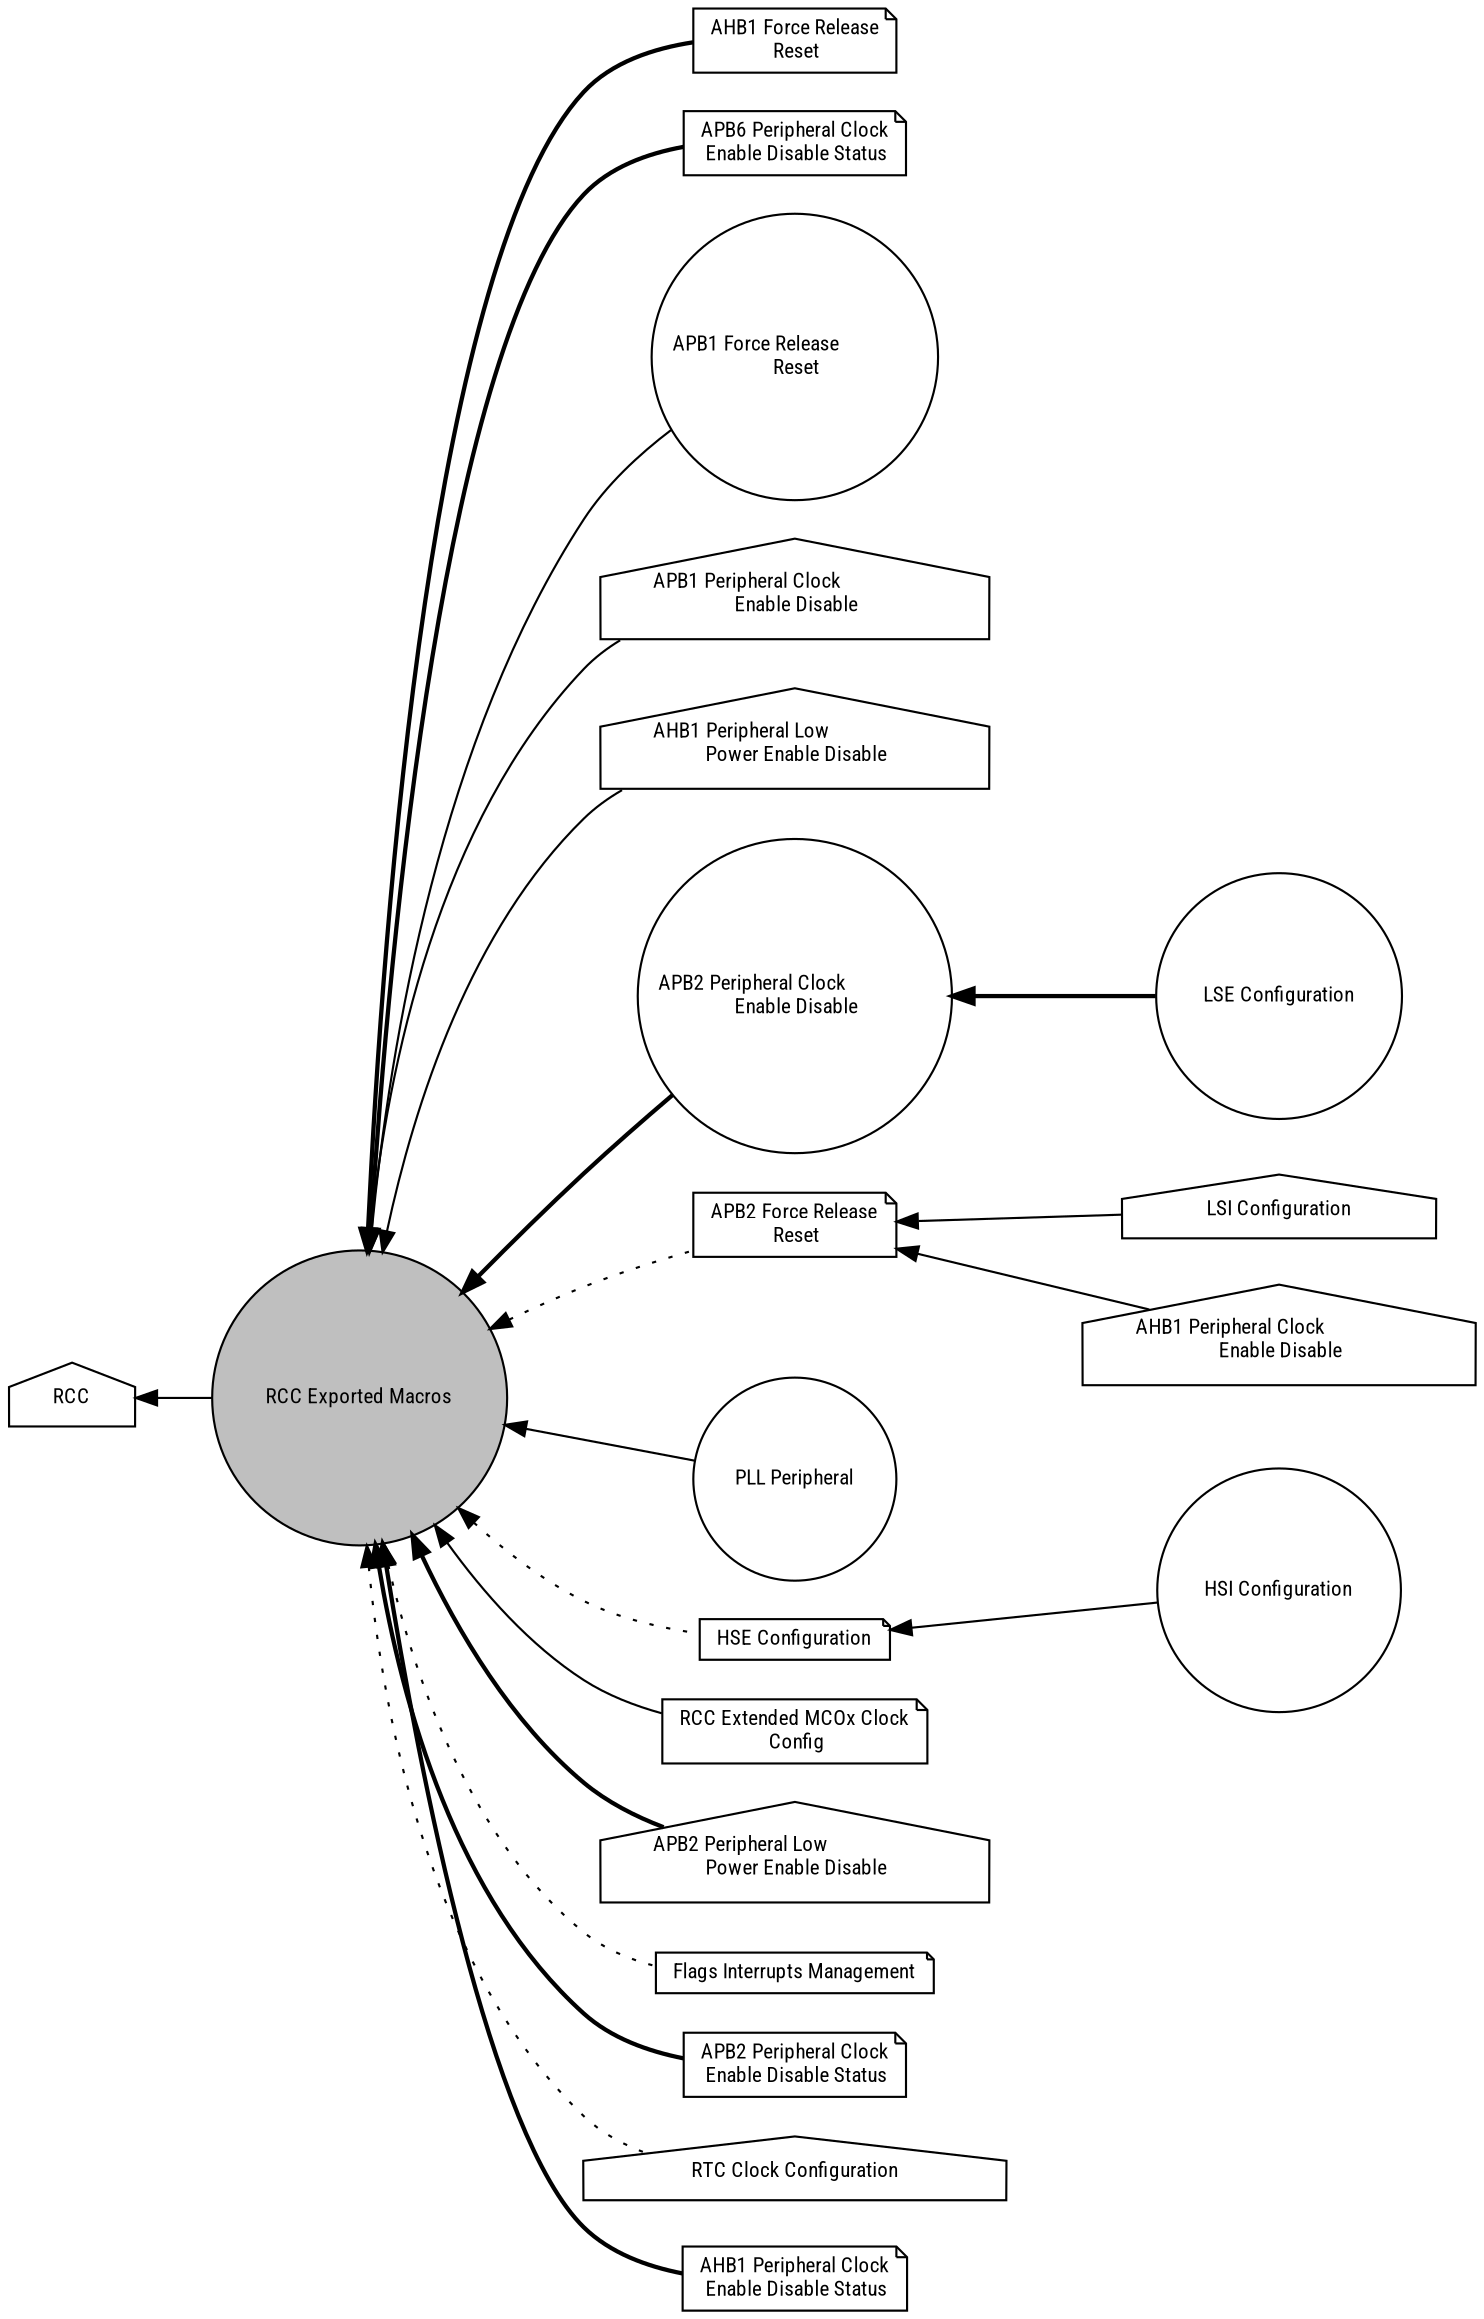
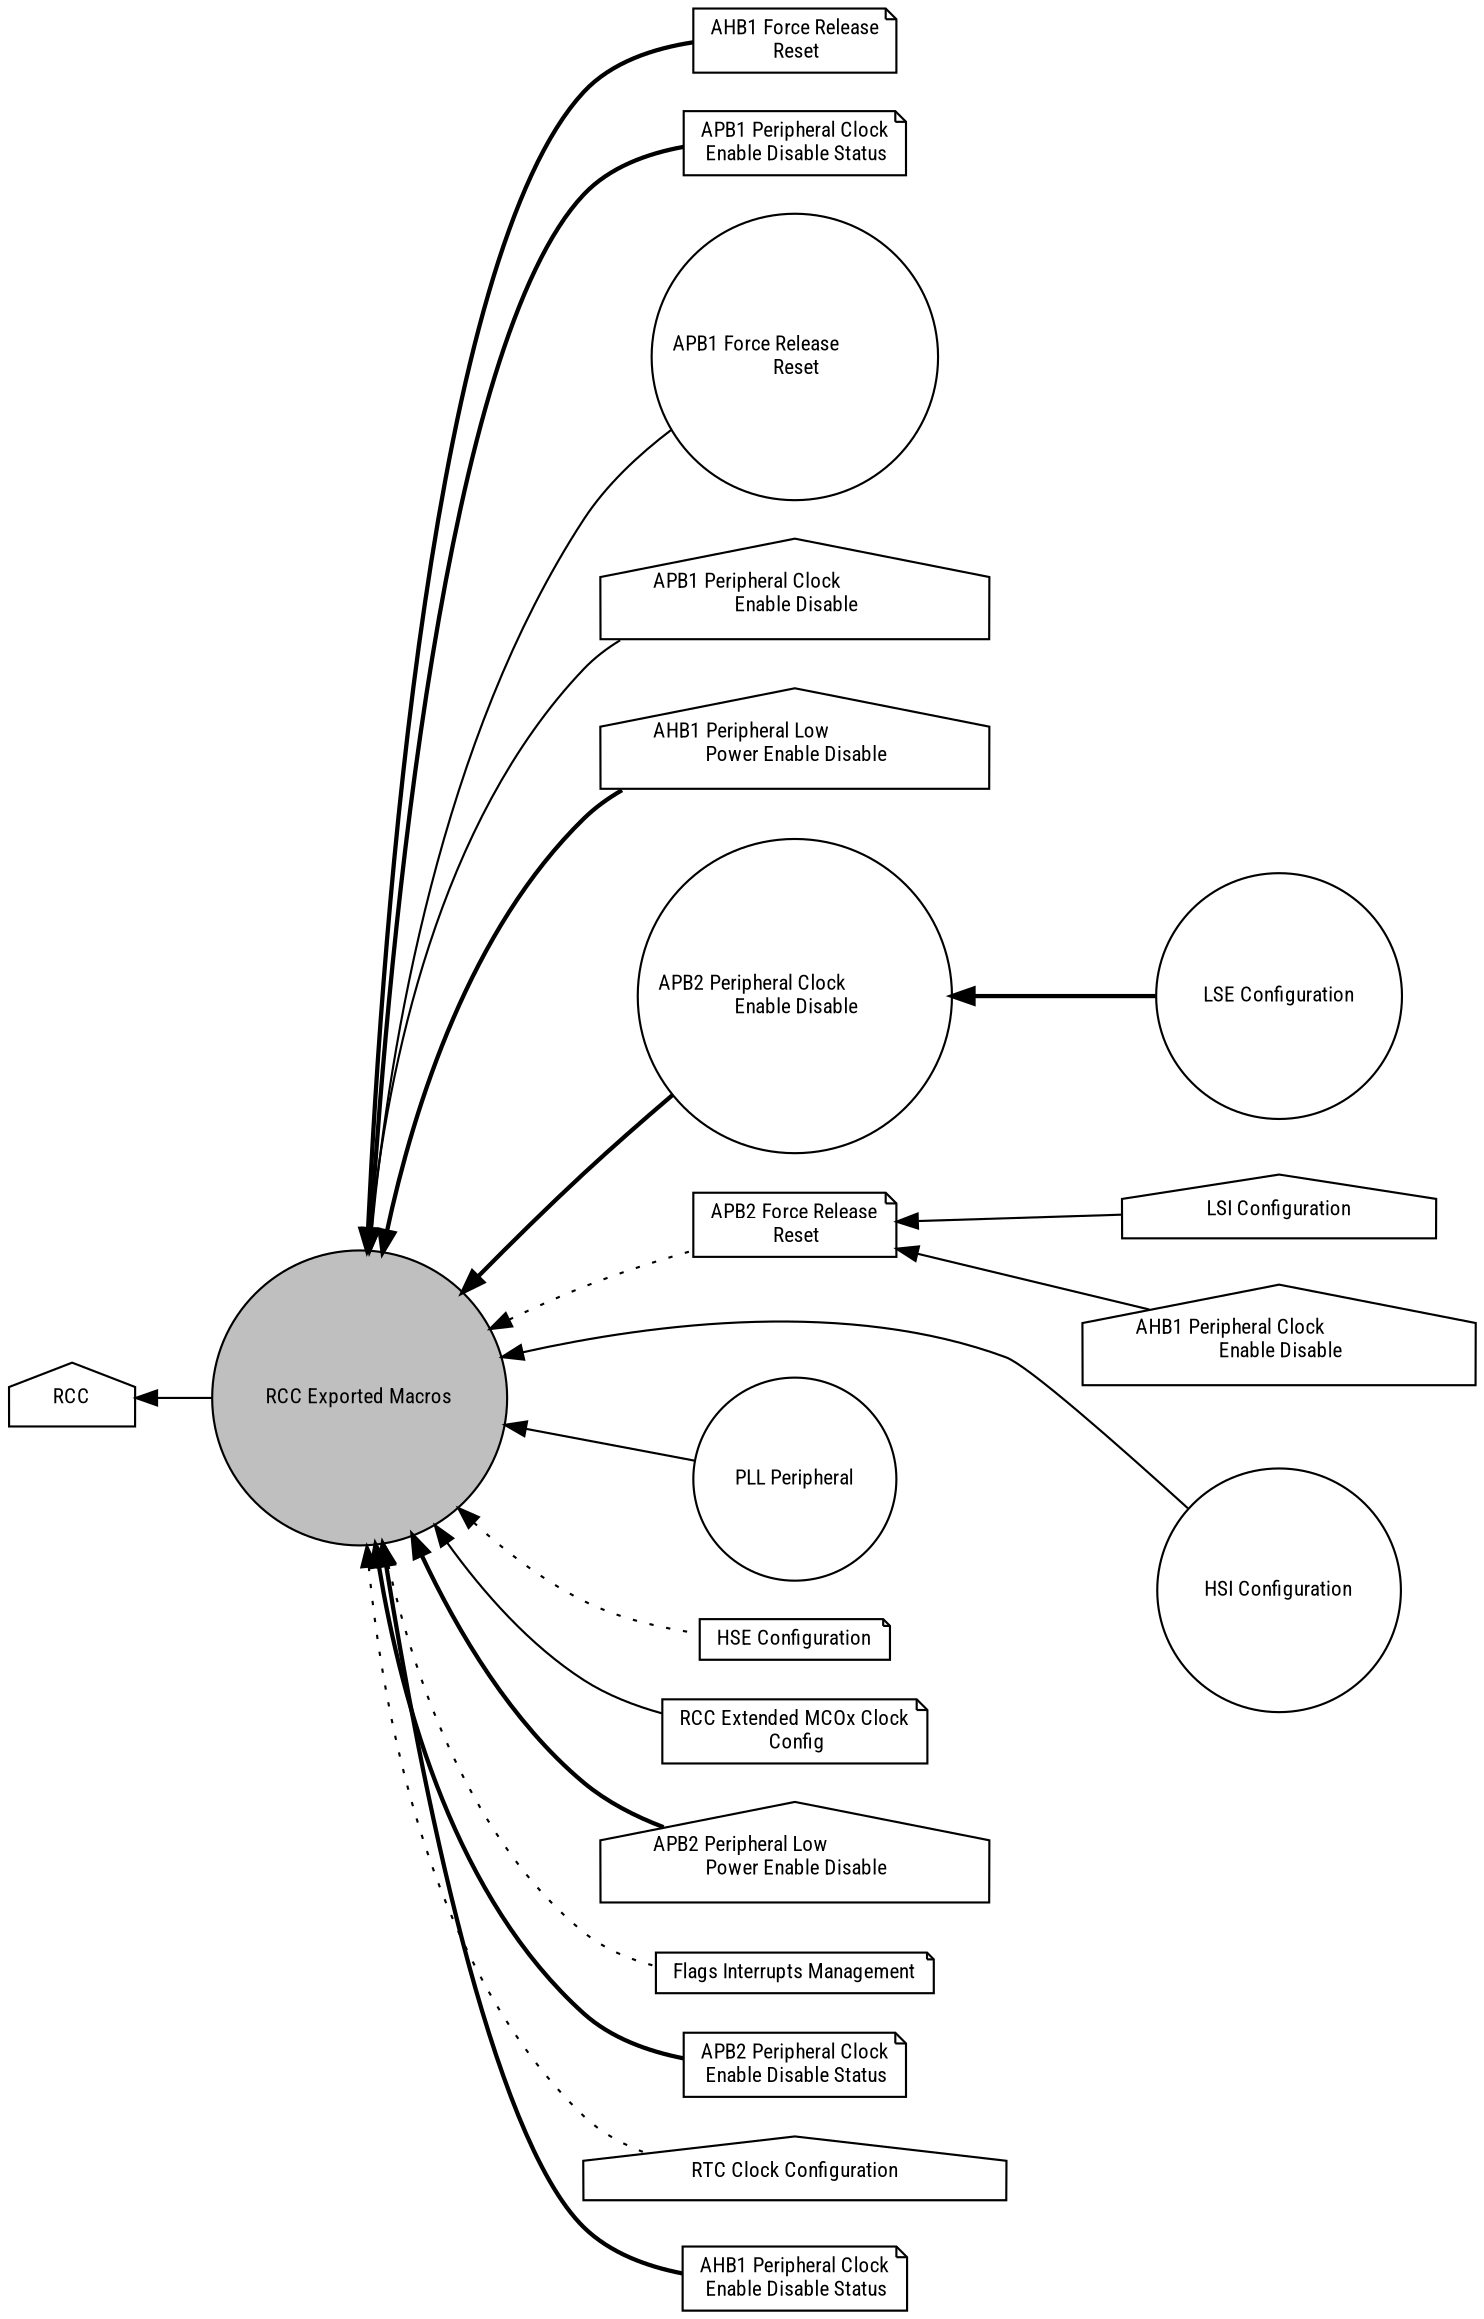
node "APB6 Peripheral Clock Enable Disable Status": label "APB6 Peripheral Clock Enable Disable Status" -> "APB1 Peripheral Clock Enable Disable Status"
edge "AHB1 Peripheral Low Power Enable Disable" -> "RCC Exported Macros": style solid -> bold
edge "HSI Configuration" -> "HSE Configuration": now "HSI Configuration" -> "RCC Exported Macros"
